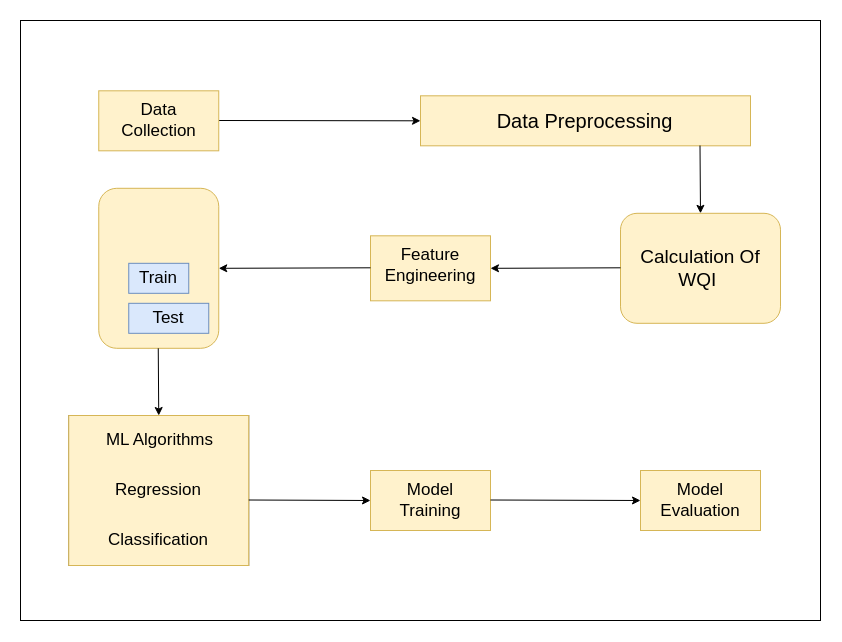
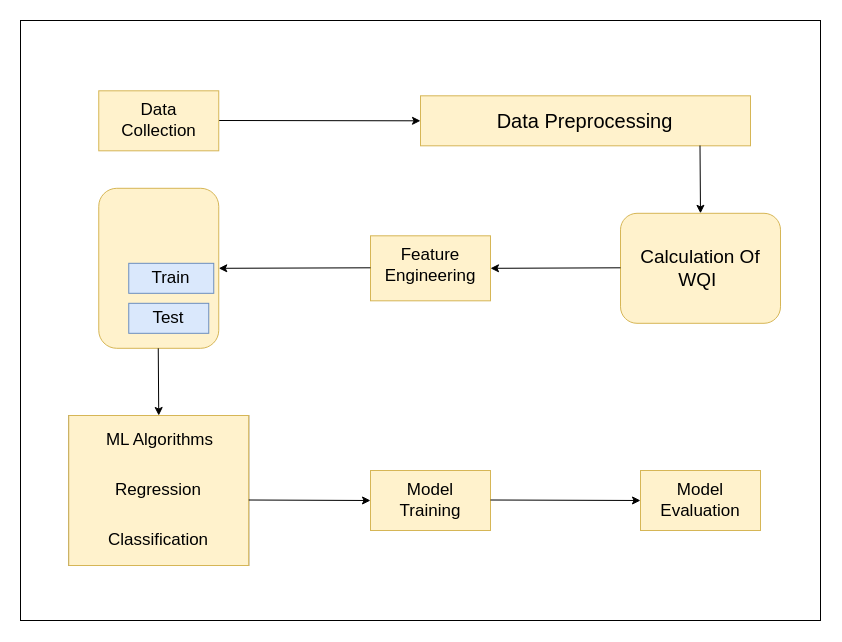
node "Train": size 60x30 -> 85x30
